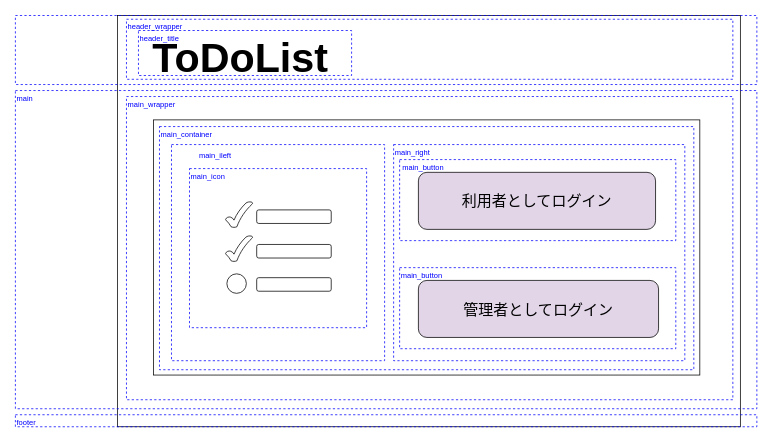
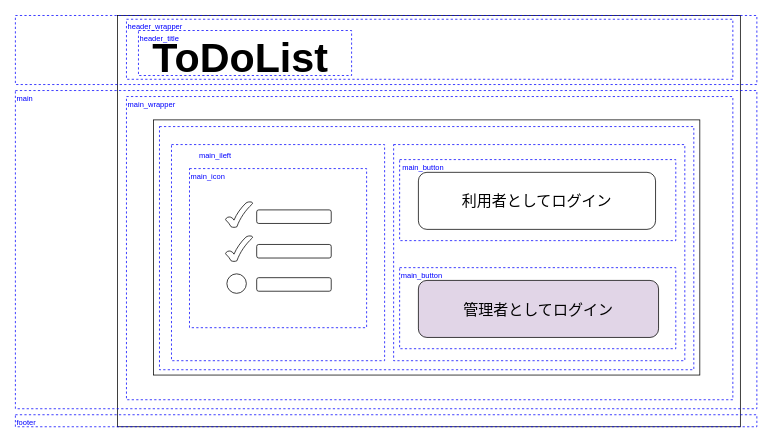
node "main_container": removed
node "main_right": removed
node "利用者としてログイン": fillcolor #e1d5e7 -> #ffffff
